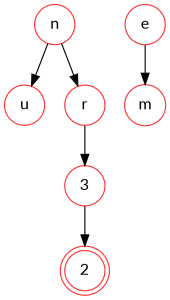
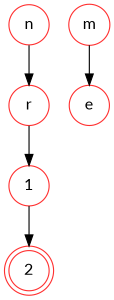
edge "e" -> "m": reversed
node "u": removed
node "3": label "3" -> "1"
